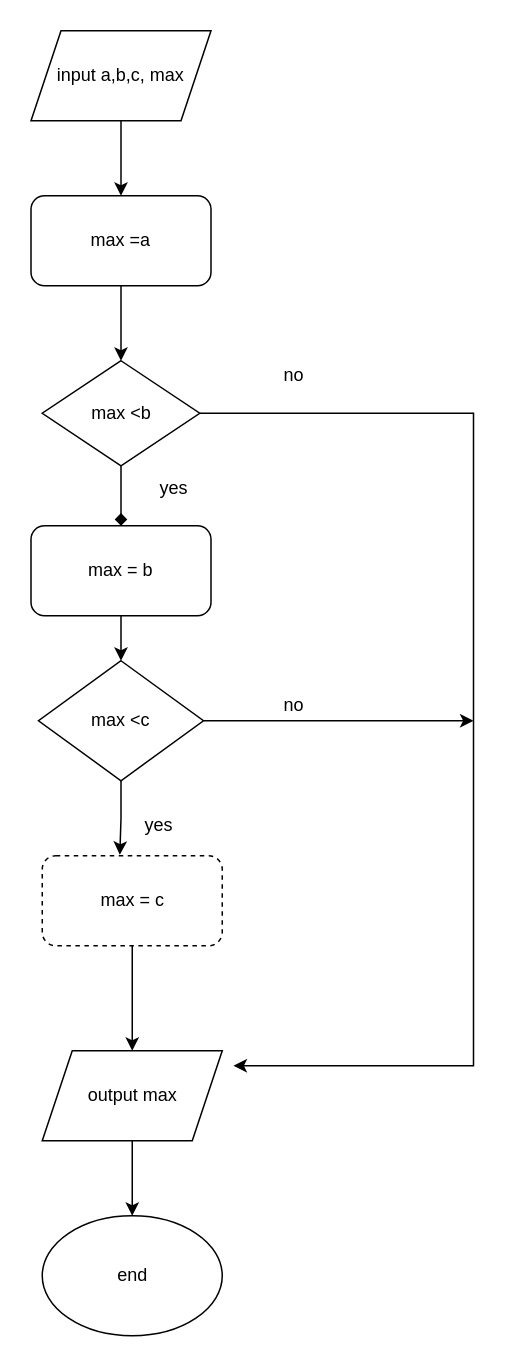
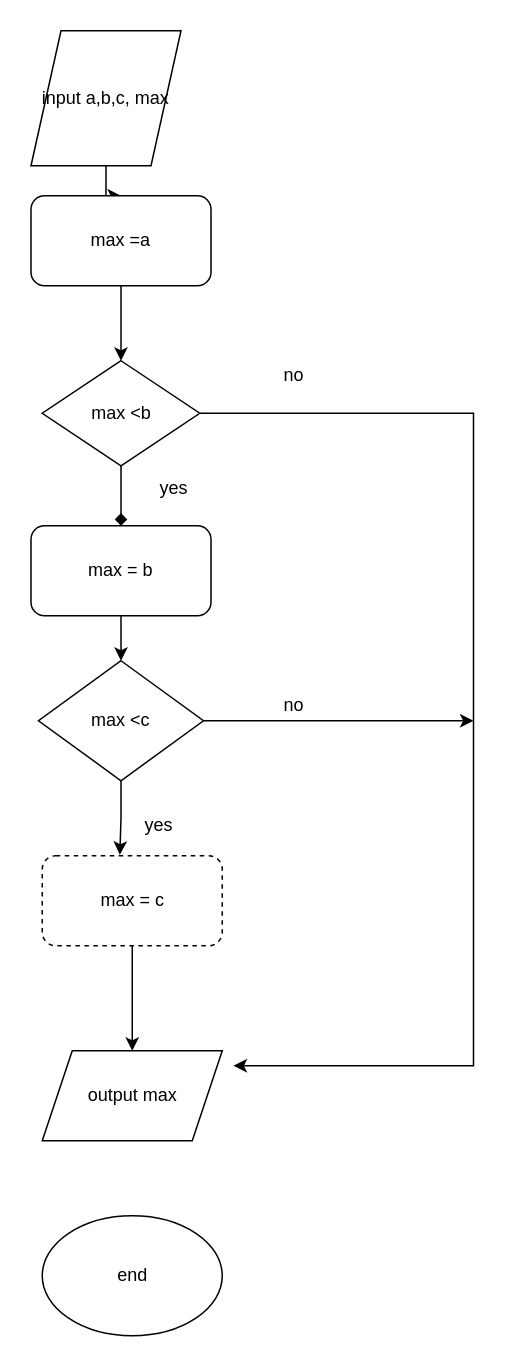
node "input a,b,c, max": size 180x90 -> 150x135
edge "output max" -> "end": removed
